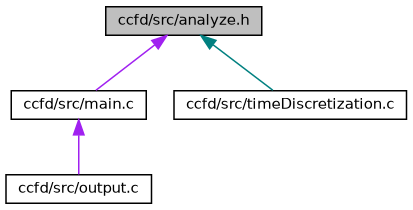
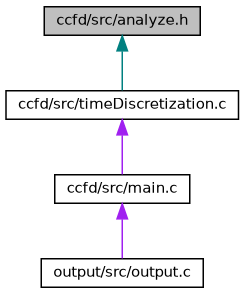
edge "ccfd/src/main.c" -> "ccfd/src/analyze.h": now "ccfd/src/main.c" -> "ccfd/src/timeDiscretization.c"
node "ccfd/src/output.c": label "ccfd/src/output.c" -> "output/src/output.c"
